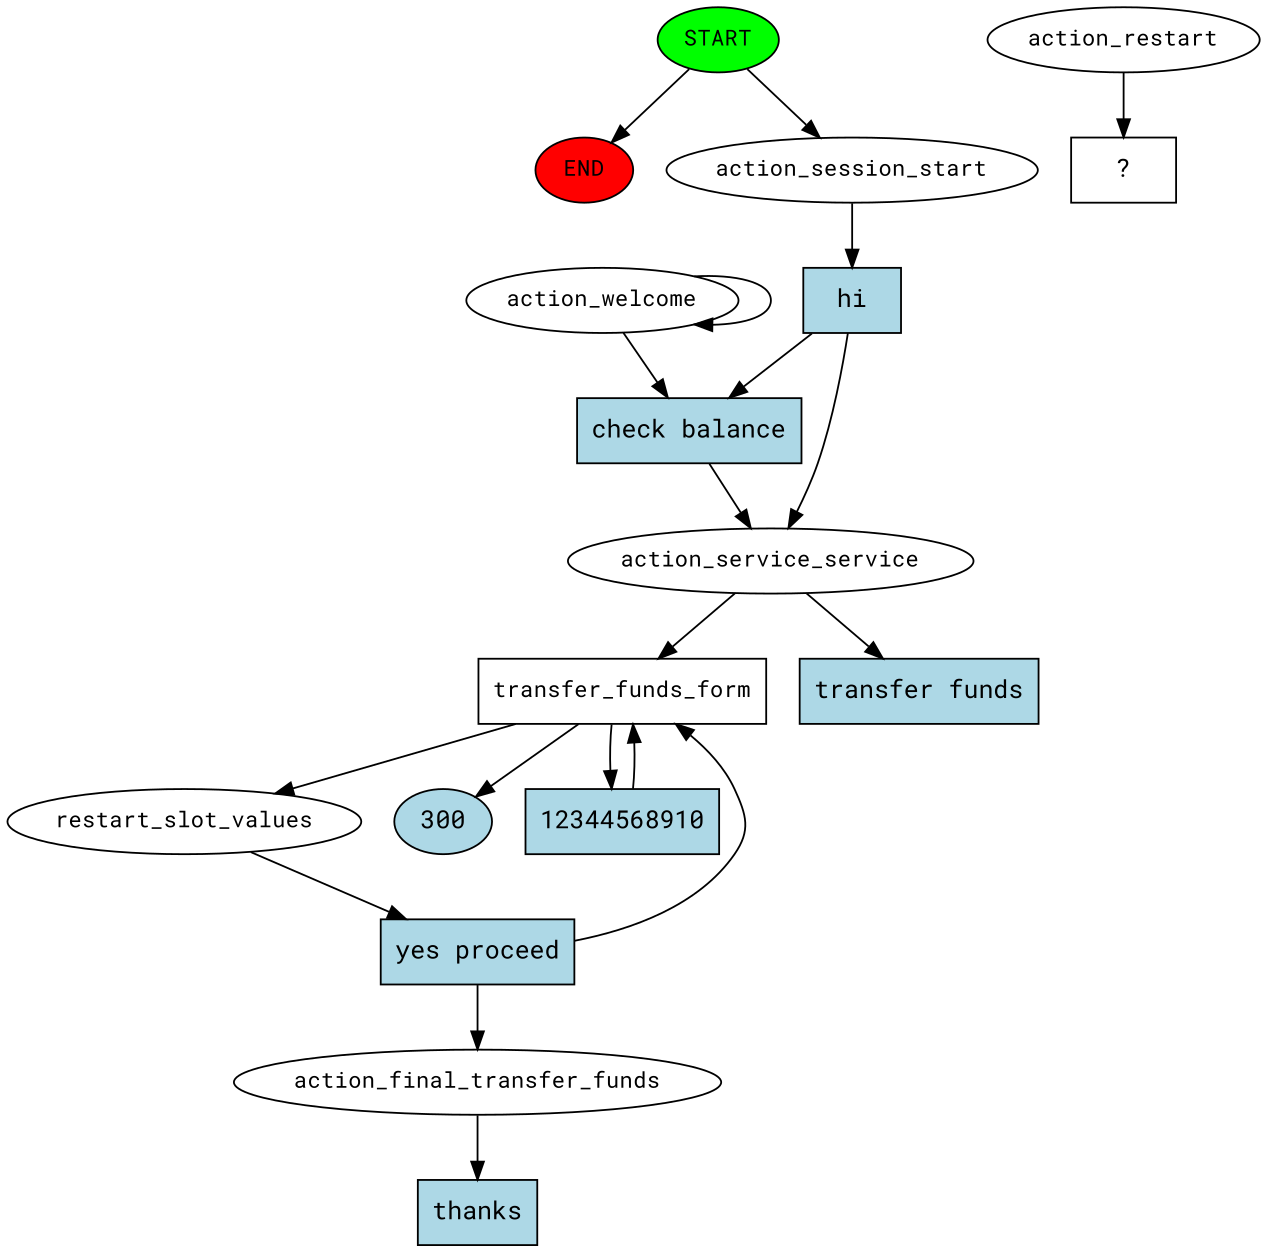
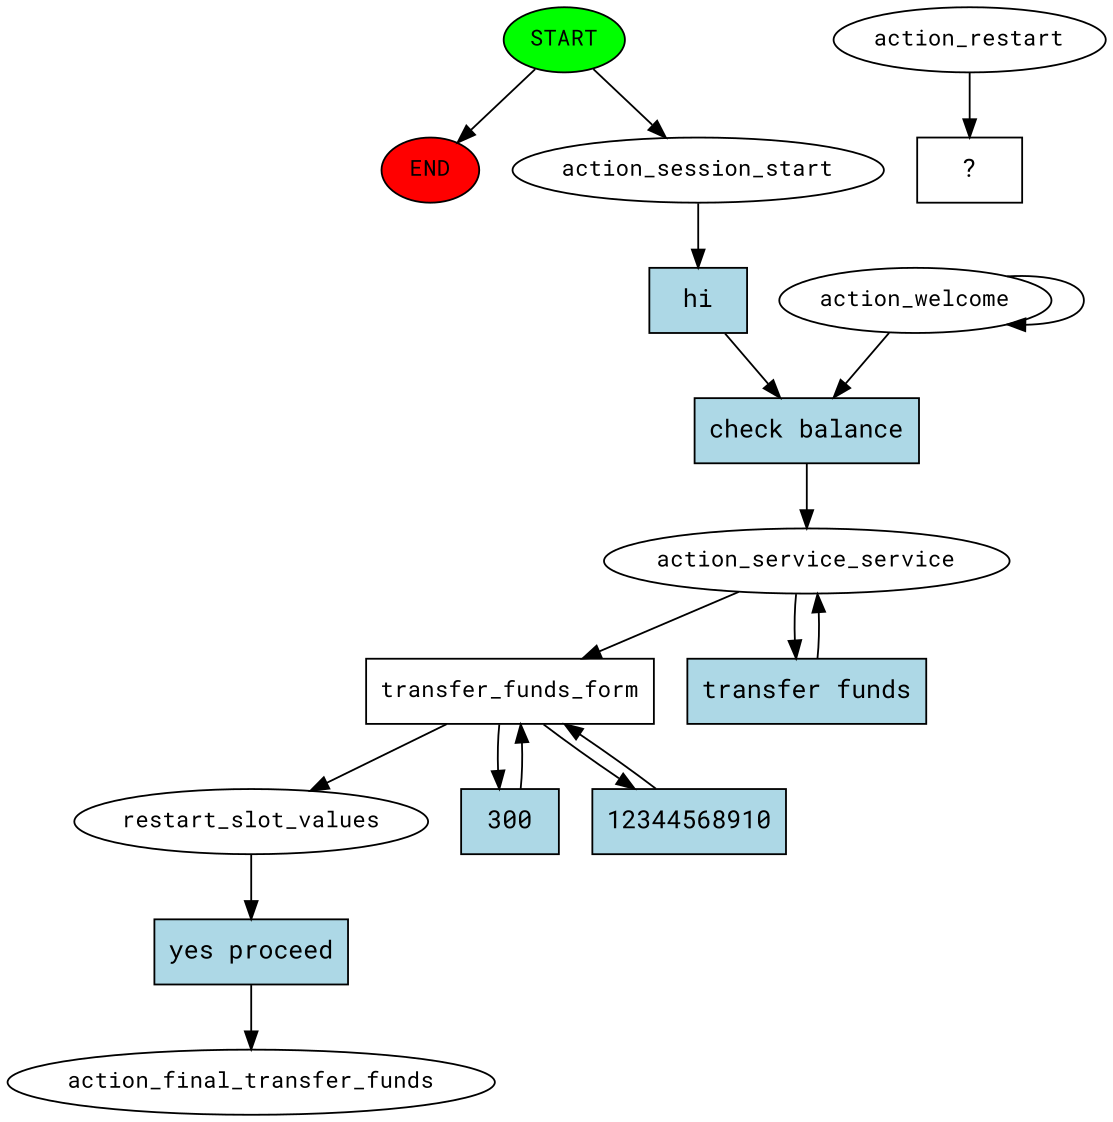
edge "hi" -> "action_service_service": now "transfer funds" -> "action_service_service"
node "300": shape ellipse -> box
edge "yes proceed" -> "transfer_funds_form": now "300" -> "transfer_funds_form"
node "thanks": removed
